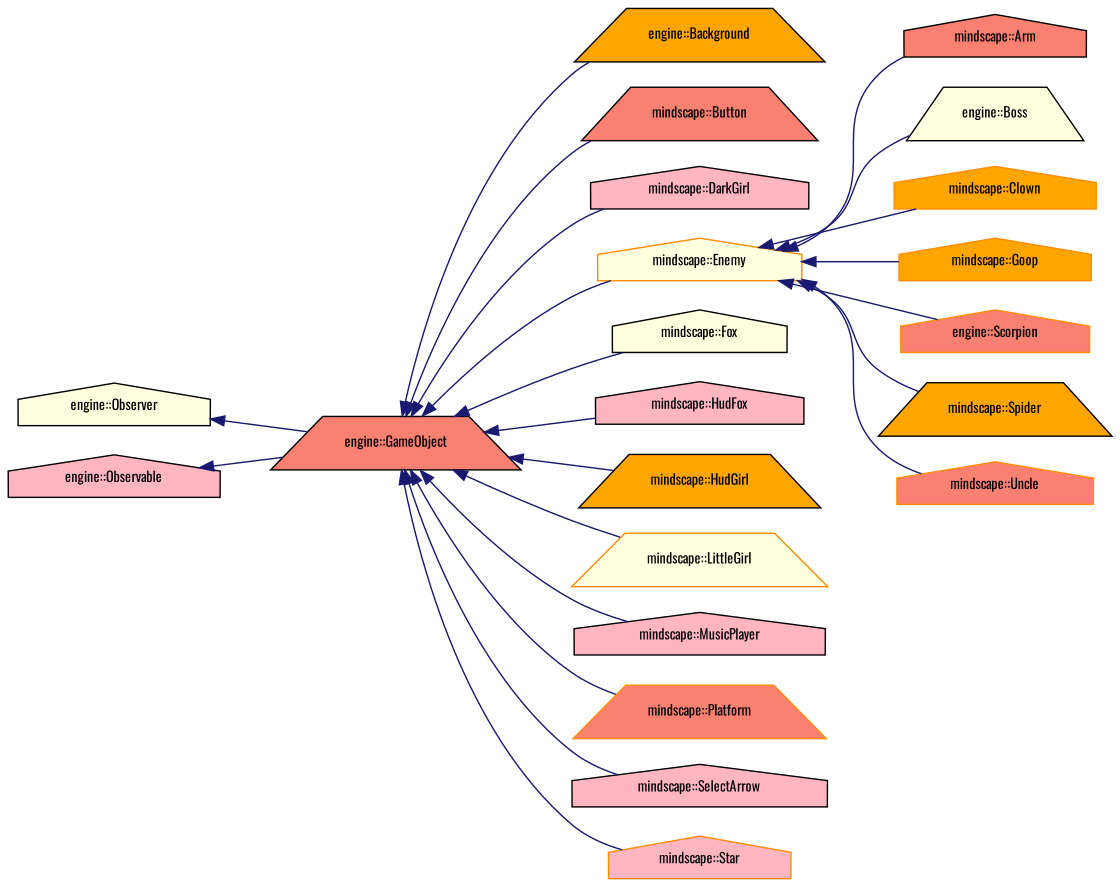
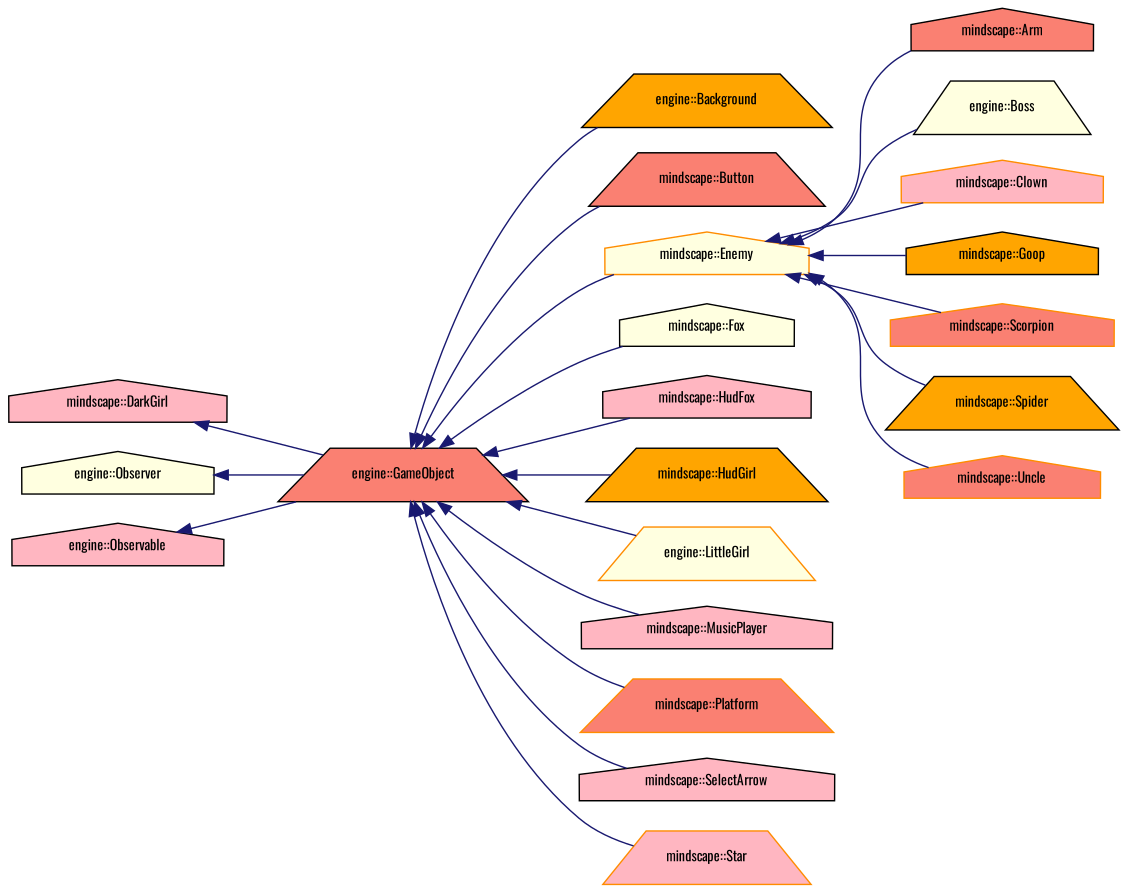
node "mindscape::Clown": fillcolor orange -> lightpink
node "mindscape::Goop": color darkorange -> black
edge "mindscape::DarkGirl" -> "engine::GameObject": reversed
node "engine::Scorpion": label "engine::Scorpion" -> "mindscape::Scorpion"
node "mindscape::LittleGirl": label "mindscape::LittleGirl" -> "engine::LittleGirl"
node "mindscape::Star": shape house -> trapezium
